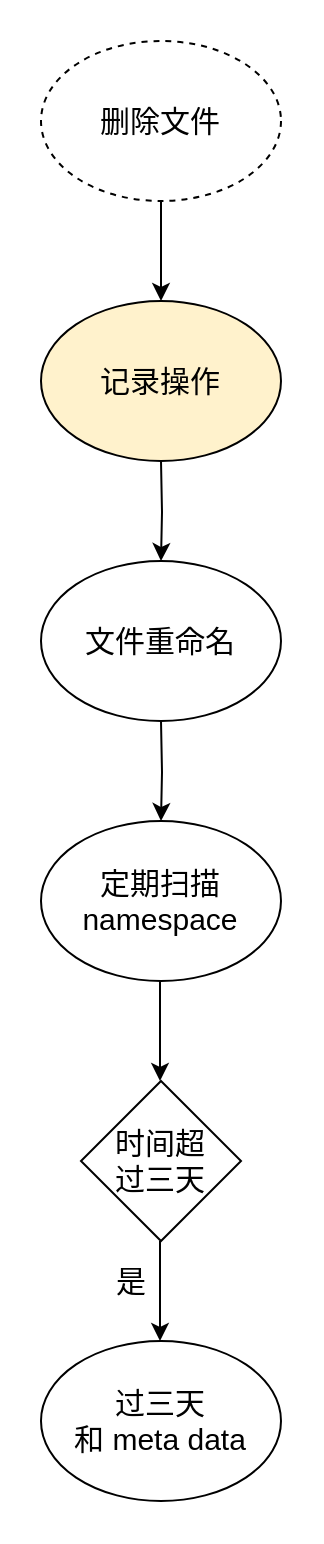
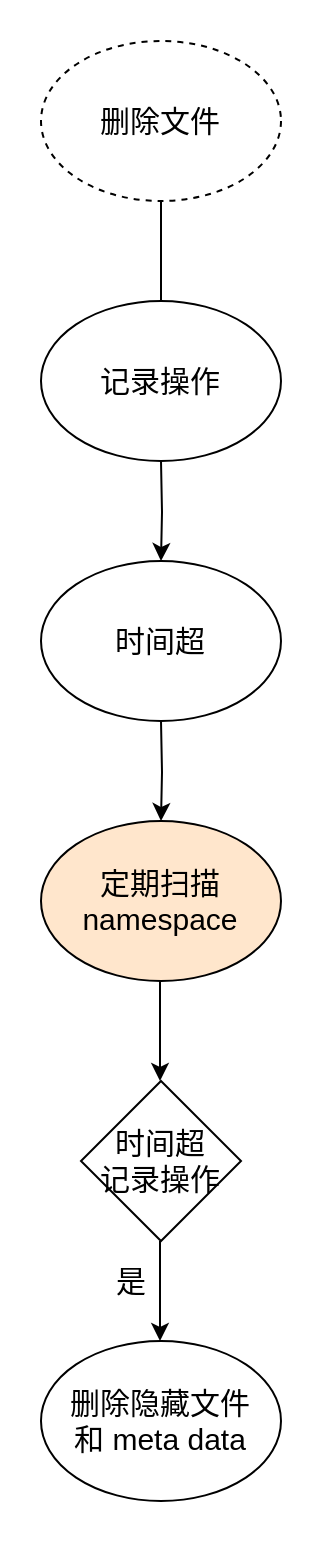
edge "删除文件" -> "记录操作": arrowhead classic -> none
node "记录操作": fillcolor #fff2cc -> #ffffff
node "文件重命名": label "文件重命名" -> "时间超"
node "定期扫描 namespace": fillcolor #ffffff -> #ffe6cc
node "时间超 过三天": label "时间超 过三天" -> "时间超 记录操作"
node "过三天 和 meta data": label "过三天 和 meta data" -> "删除隐藏文件 和 meta data"
